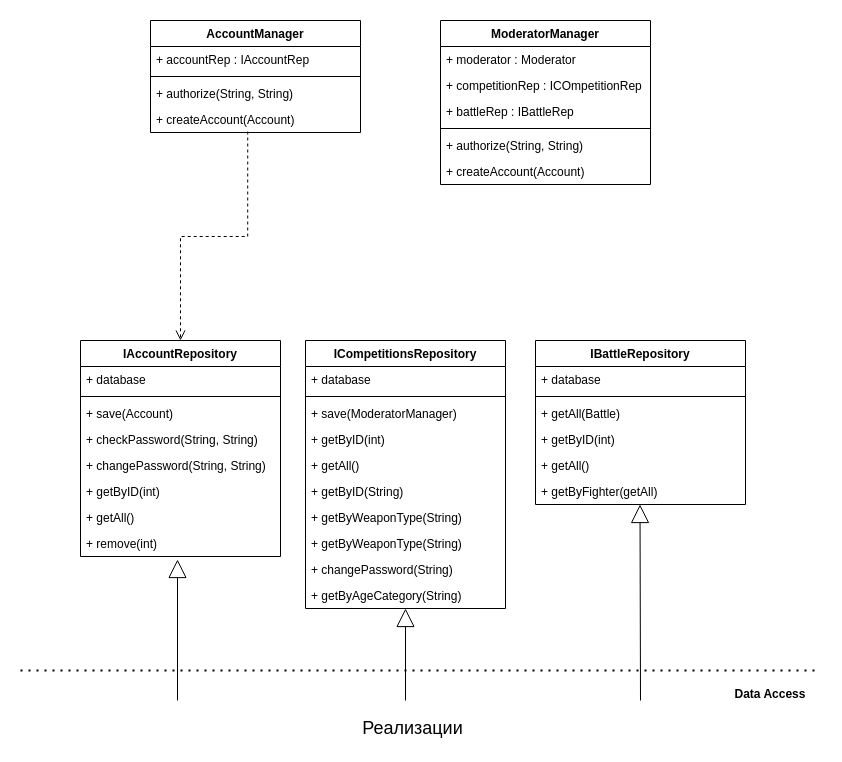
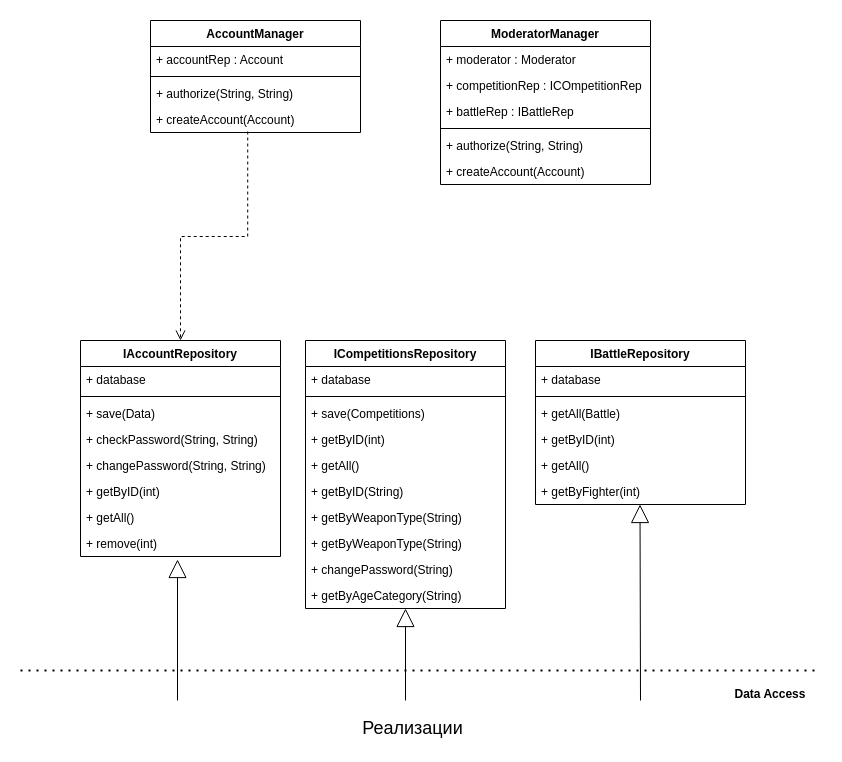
node "+ accountRep : IAccountRep": label "+ accountRep : IAccountRep" -> "+ accountRep : Account"
node "+ save(Account)": label "+ save(Account)" -> "+ save(Data)"
node "+ save(ModeratorManager)": label "+ save(ModeratorManager)" -> "+ save(Competitions)"
node "+ getByFighter(getAll)": label "+ getByFighter(getAll)" -> "+ getByFighter(int)"
